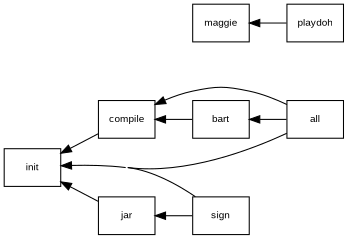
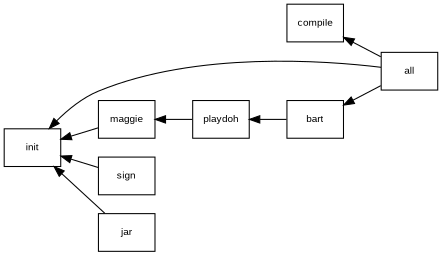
edge "bart" -> "compile": now "bart" -> "playdoh"
edge "compile" -> "init": now "maggie" -> "init"
edge "sign" -> "jar": removed
